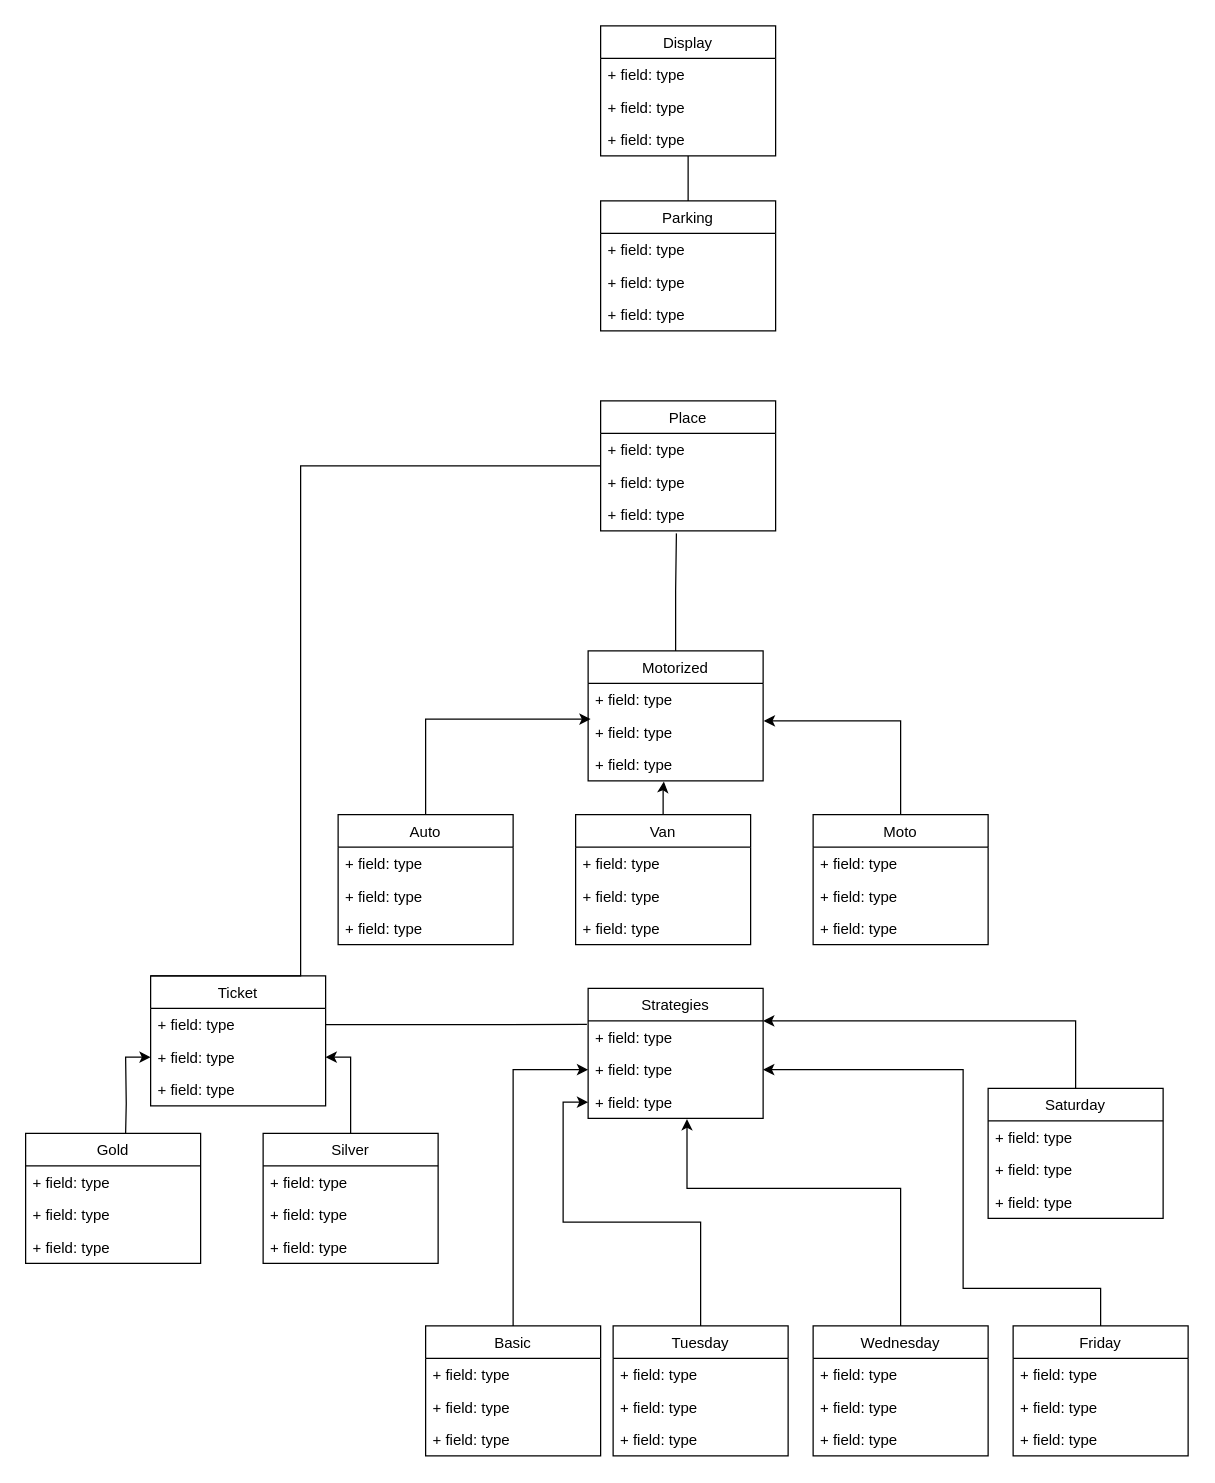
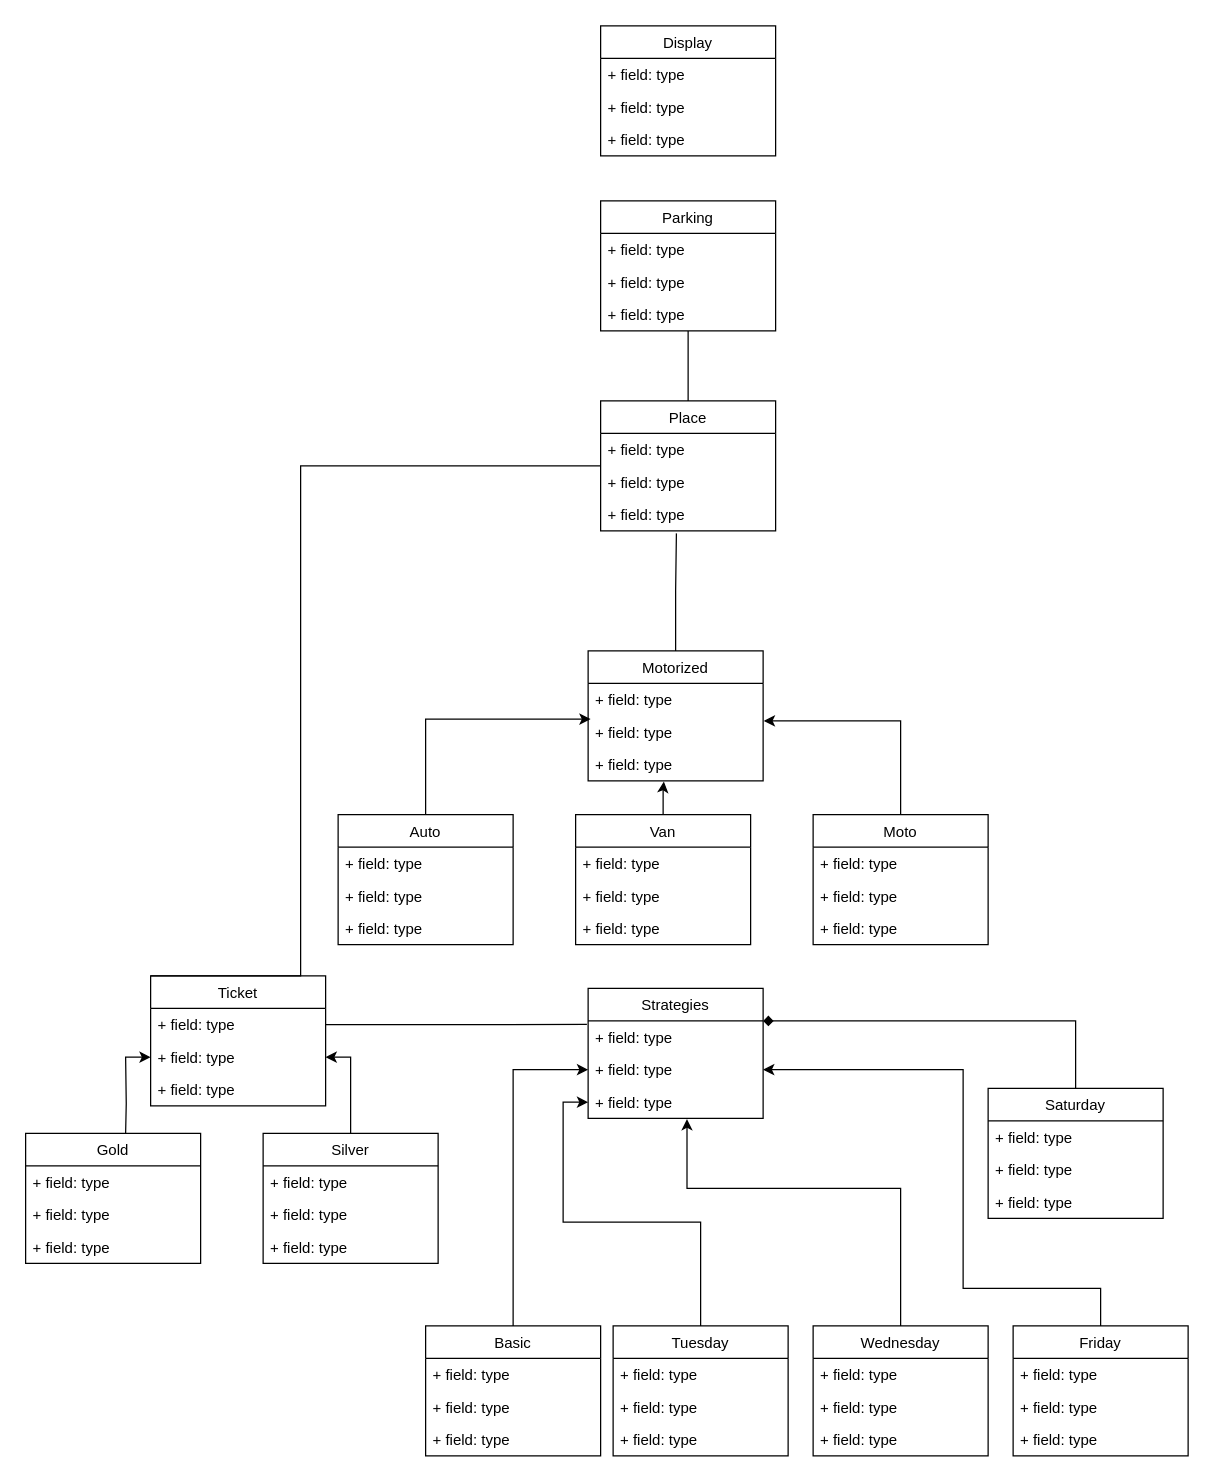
edge "Display" -- "Parking": removed
edge "Parking" -- "Place": added
edge "Saturday" -> "Strategies": arrowhead classic -> diamond
